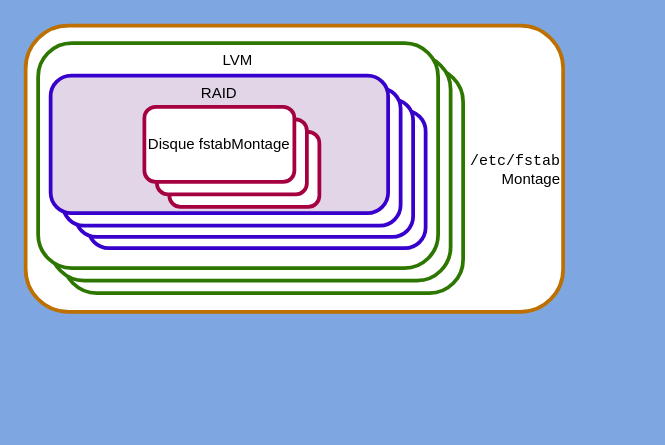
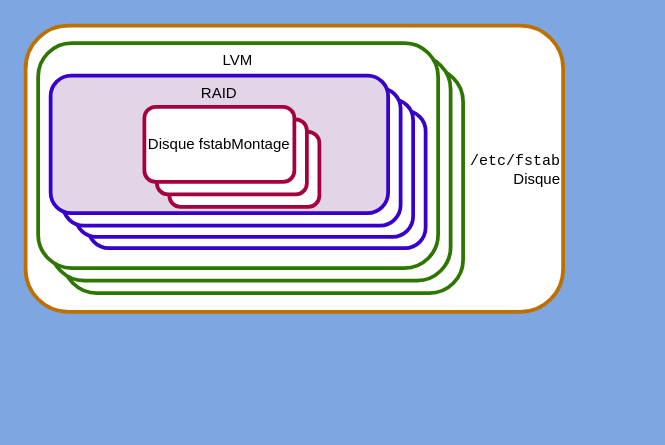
node "/etc/fstabMontage": label "/etc/fstabMontage" -> "/etc/fstabDisque"
